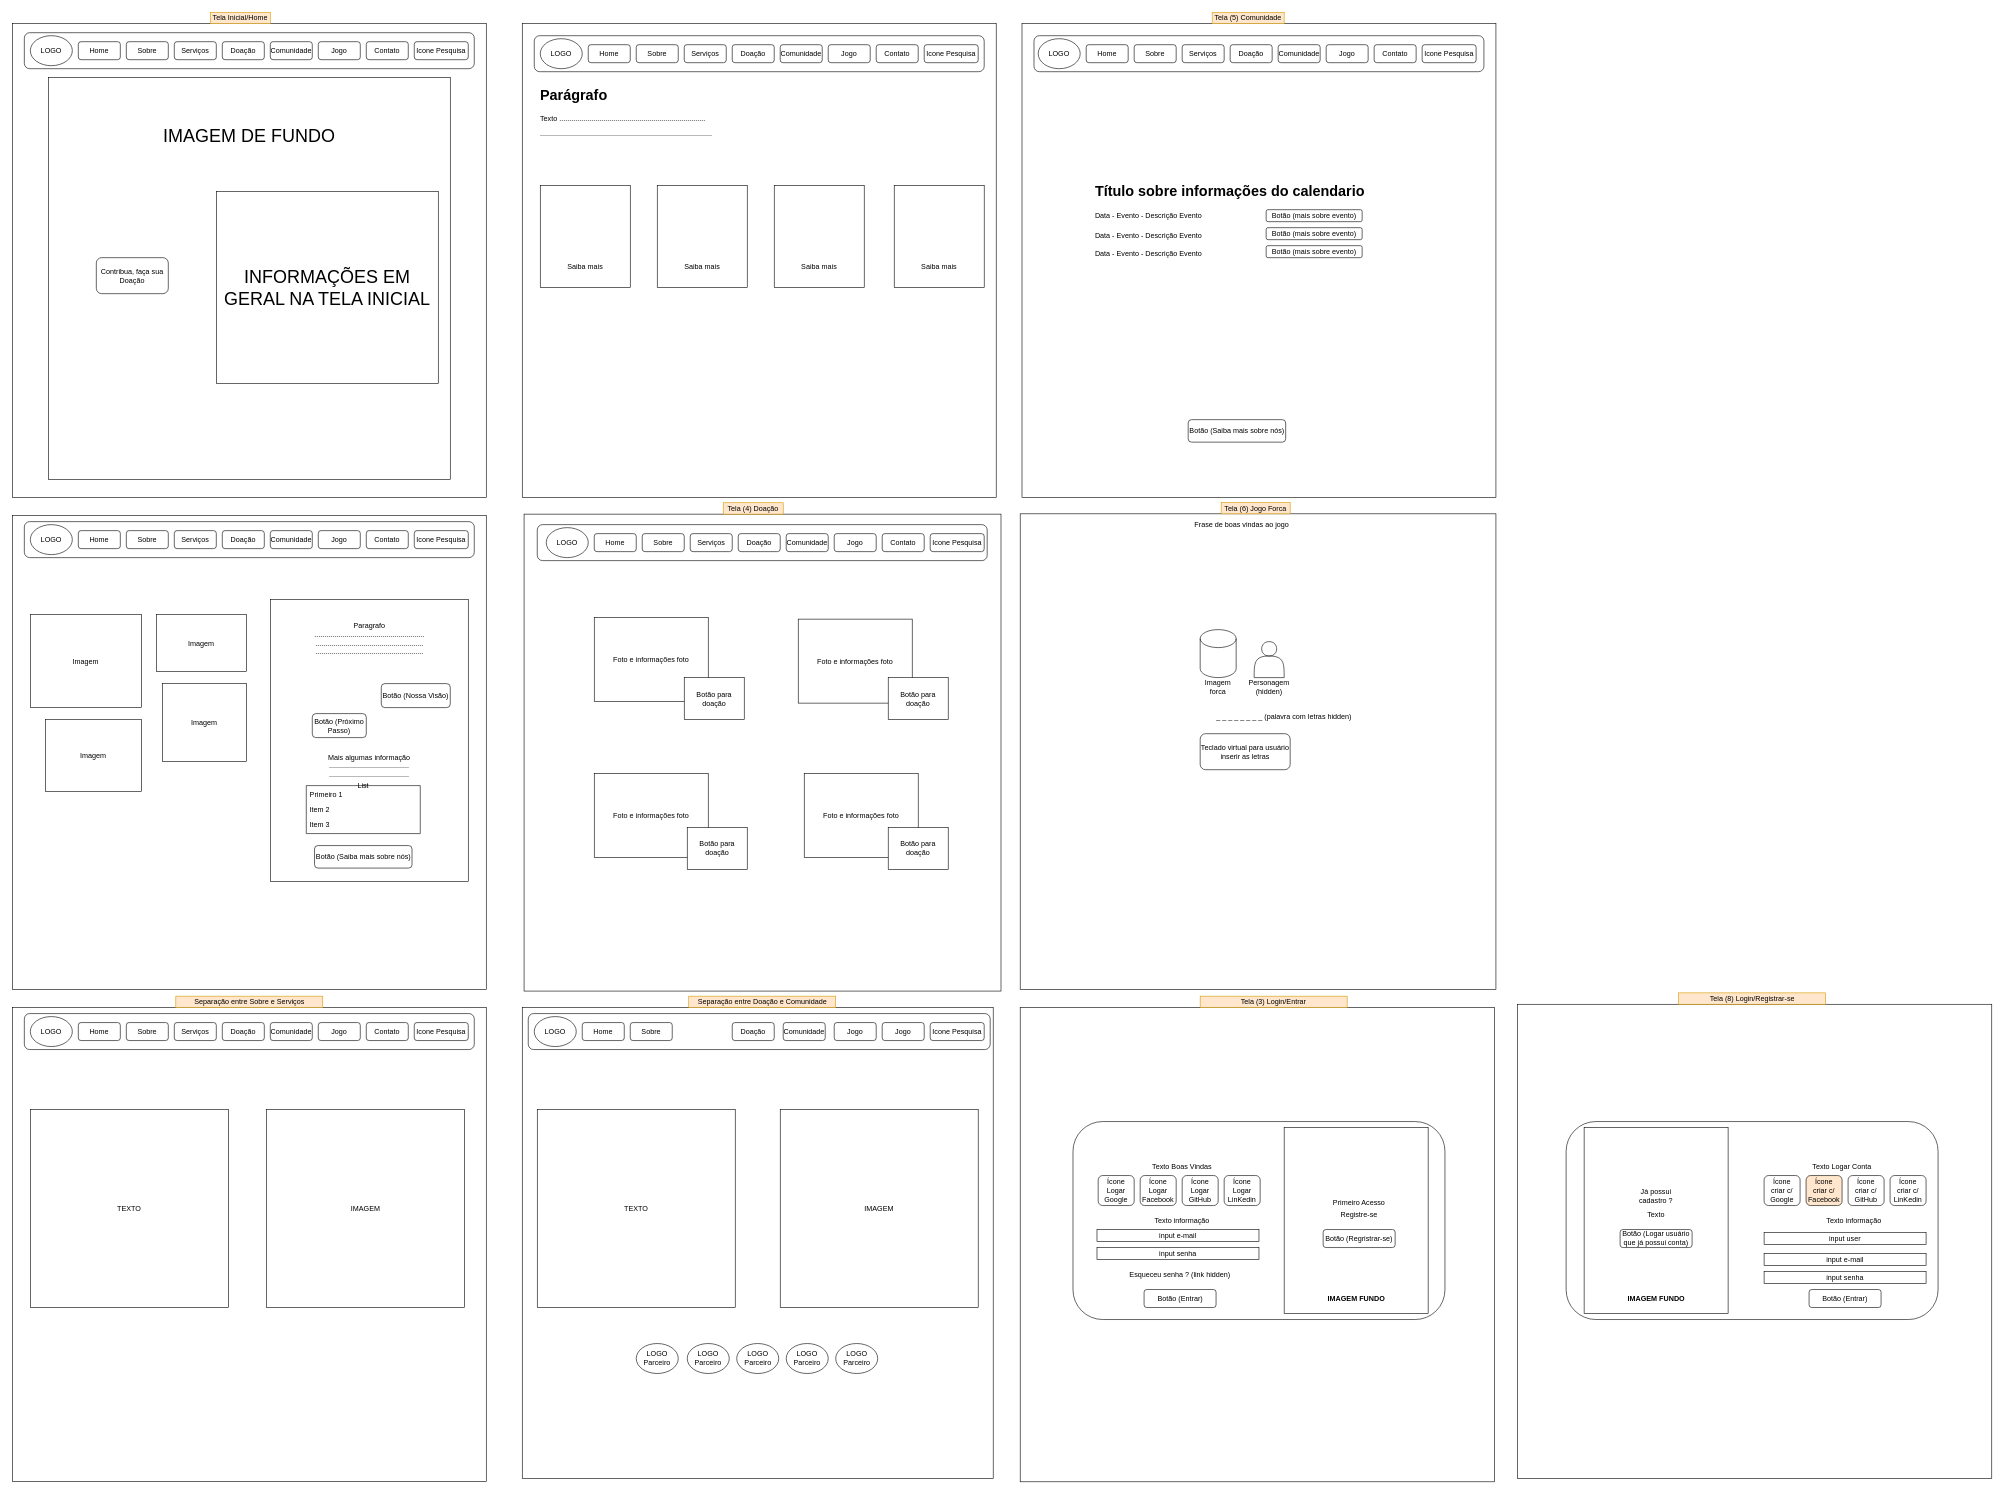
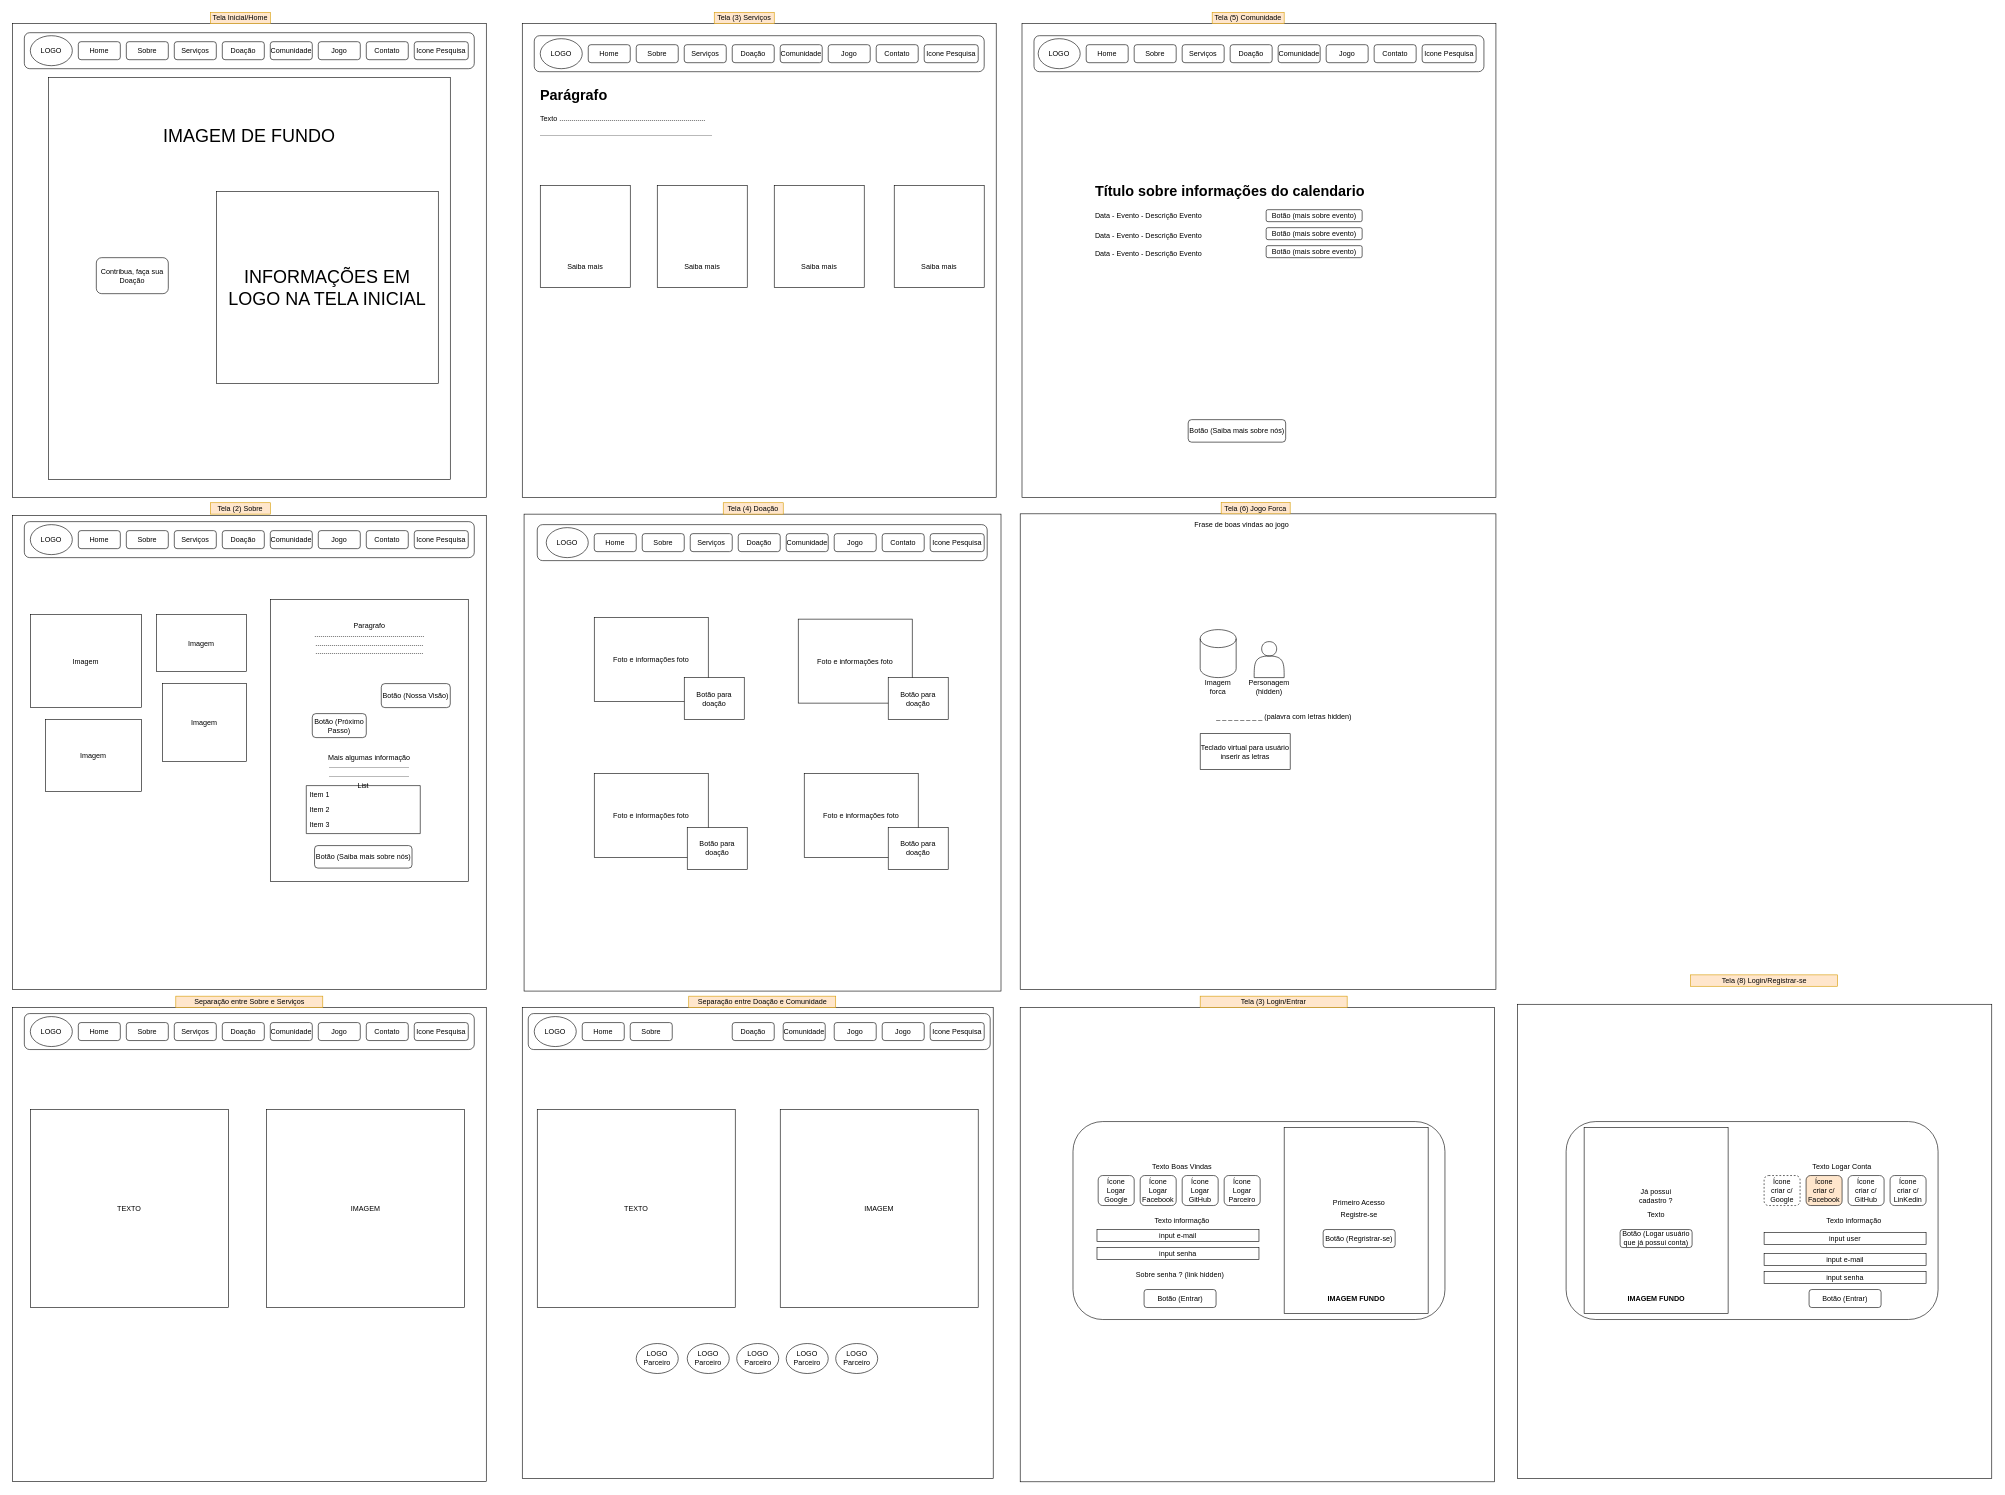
node "Tela (3) Serviços": added
node "INFORMAÇÕES EM GERAL NA TELA INICIAL": label "INFORMAÇÕES EM GERAL NA TELA INICIAL" -> "INFORMAÇÕES EM LOGO NA TELA INICIAL"
node "Tela (2) Sobre": added
node "Teclado virtual para usuário inserir as letras": shape rounded rectangle -> rectangle
node "Primeiro 1": label "Primeiro 1" -> "Item 1"
node "Tela (8) Login/Registrar-se": moved (1752, 999) -> (1764, 981)
node "Ícone Logar LinKedin": label "Ícone Logar LinKedin" -> "Ícone Logar Parceiro"
node "Ícone criar c/ Google": style solid -> dashed
node "Esqueceu senha ? (link hidden)": label "Esqueceu senha ? (link hidden)" -> "Sobre senha ? (link hidden)"
